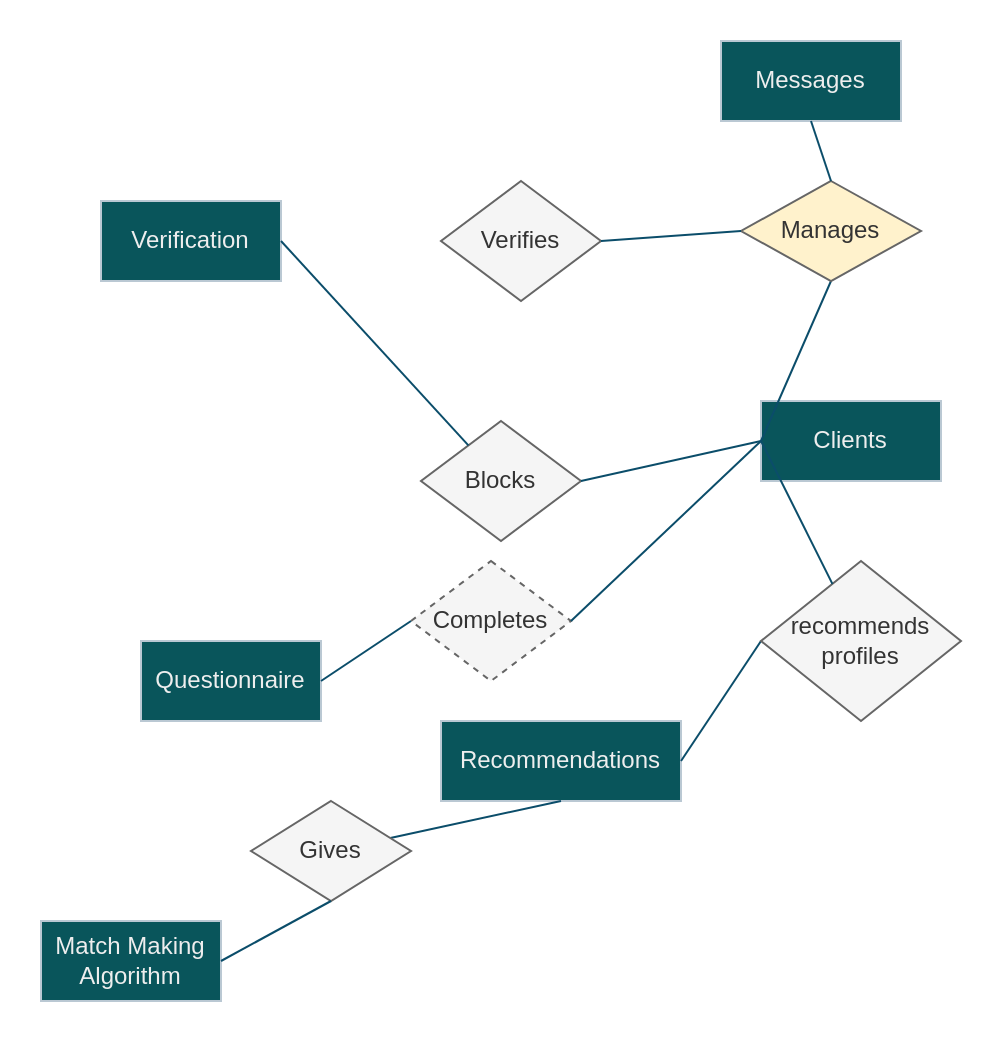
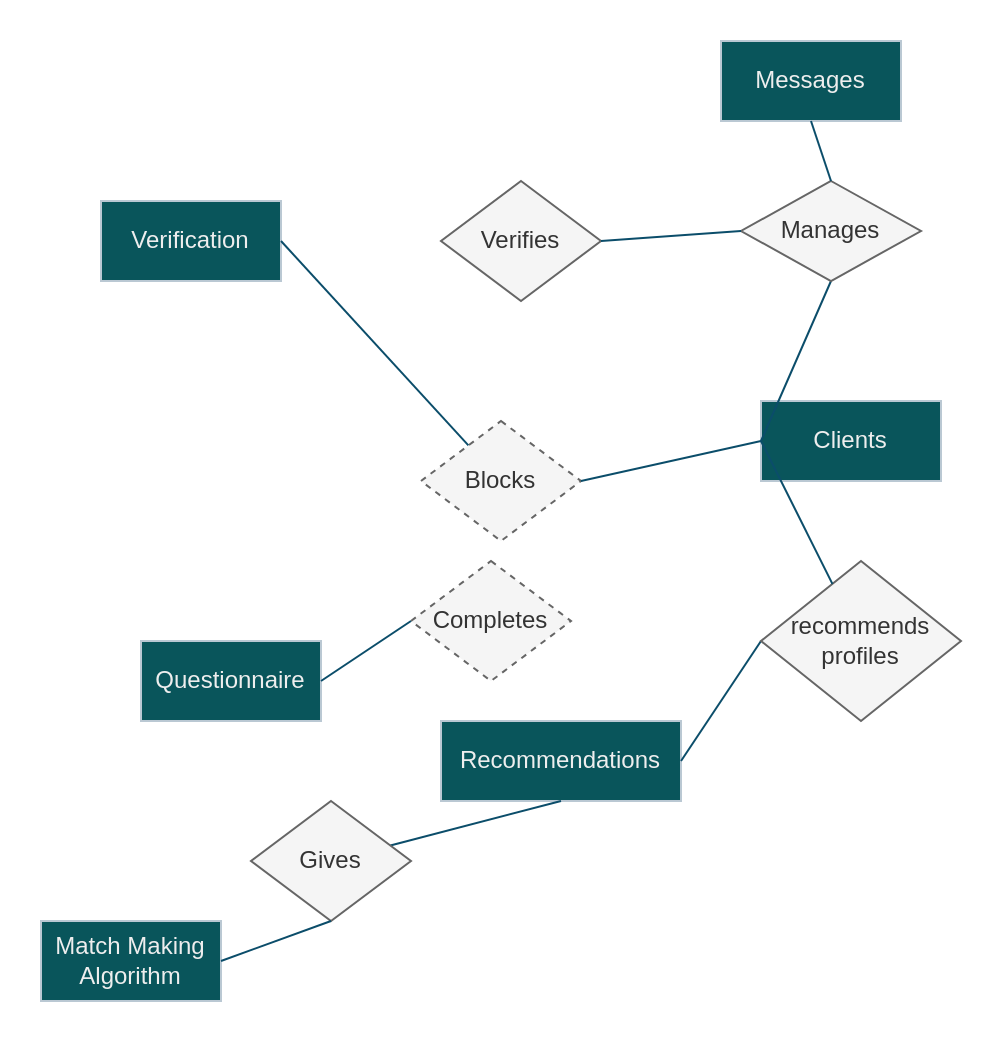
node "Manages": fillcolor #fff2cc -> #f5f5f5
node "Blocks": style solid -> dashed
edge "Clients" -- "Completes": removed
node "Gives": size 160x100 -> 160x120
